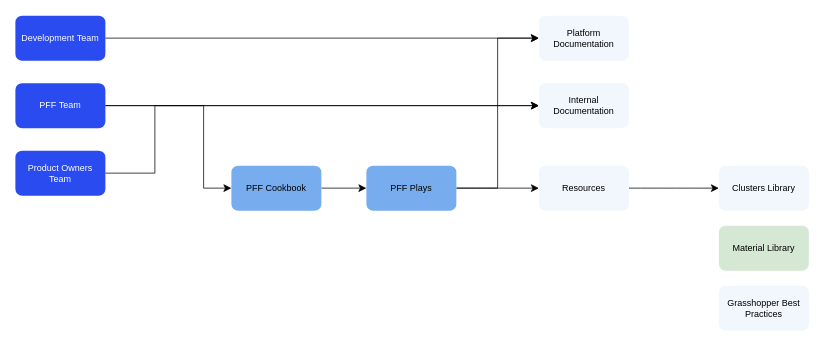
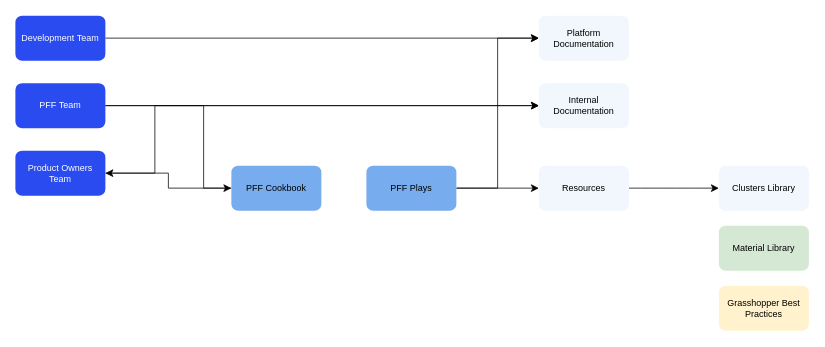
edge "PFF Cookbook" -> "PFF Plays": now "PFF Cookbook" -> "Product Owners Team"
node "Grasshopper Best Practices": fillcolor #f1f7fd -> #fff2cc
